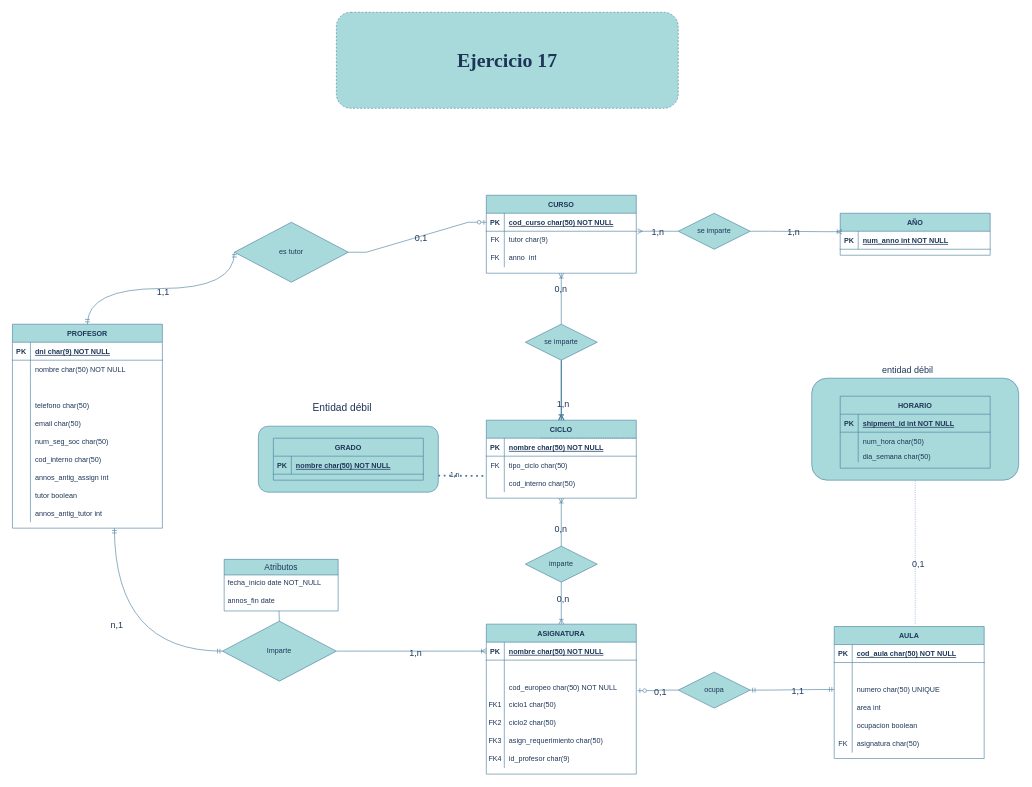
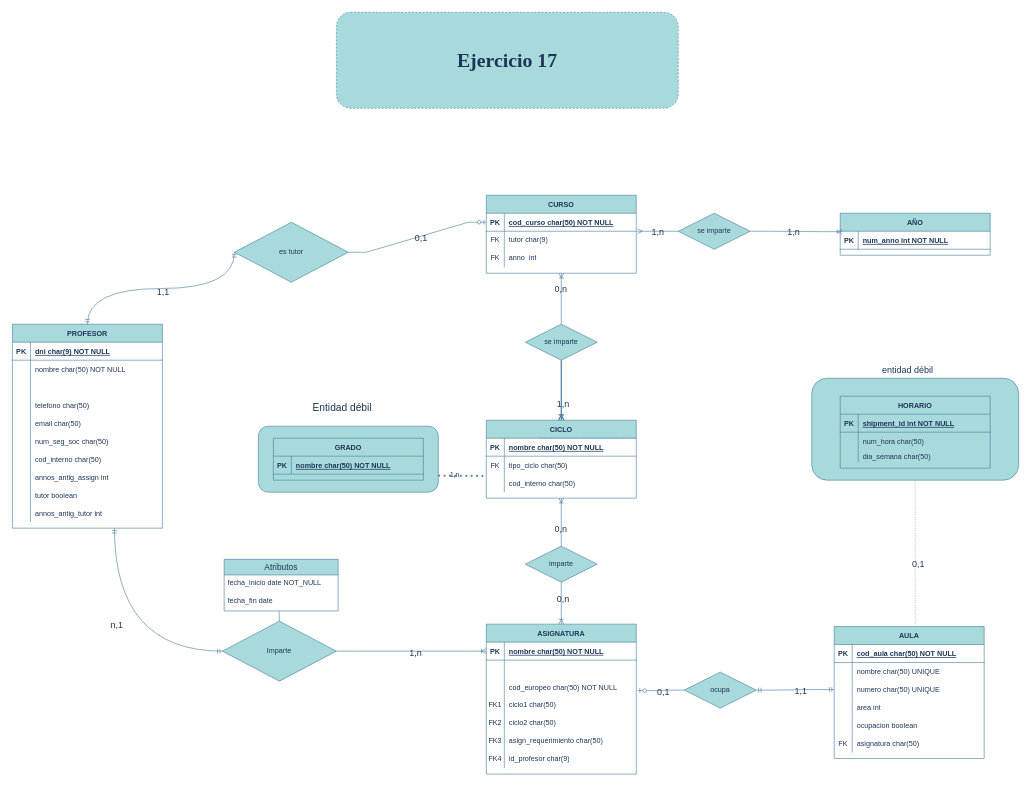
node "annos_fin date": label "annos_fin date" -> "fecha_fin date"
node "nombre char(50) UNIQUE": added
node "ocupa": moved (714, 690) -> (720, 690)
